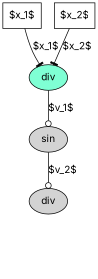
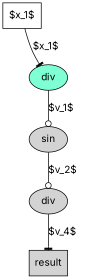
node "$x_2$": removed
node "result": added
